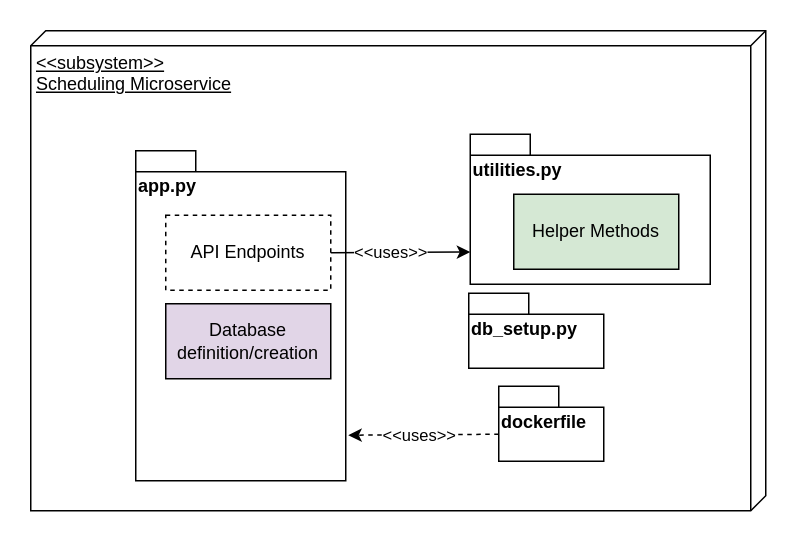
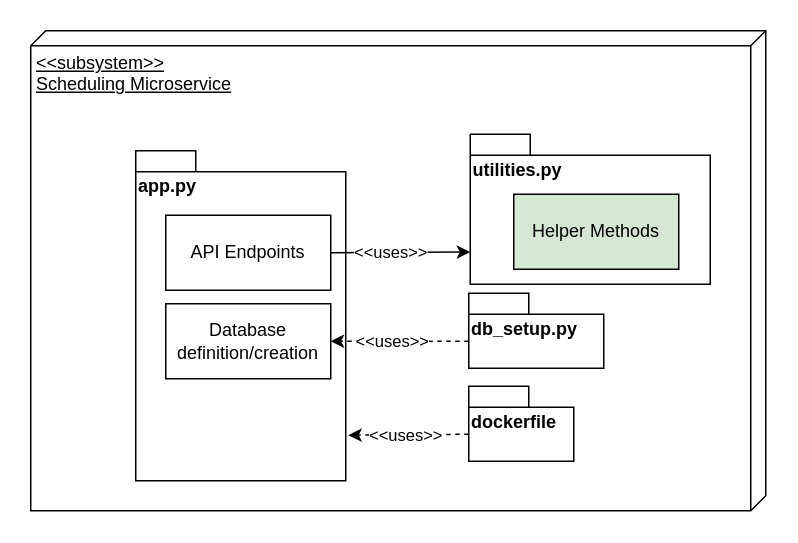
node "API Endpoints": style dashed -> solid
node "Database definition/creation": fillcolor #e1d5e7 -> #ffffff
edge "db_setup.py" -> "Database definition/creation": added, label "<<uses>>"
node "dockerfile": moved (551, 424) -> (521, 424)
